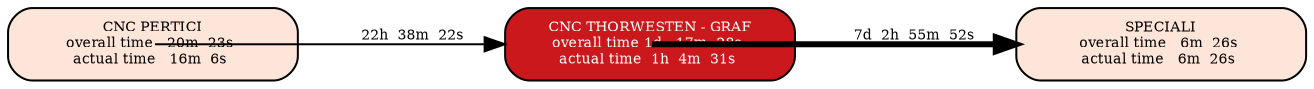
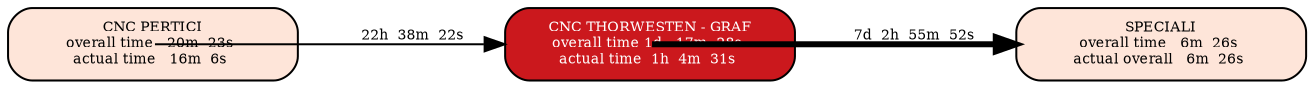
node "SPECIALI overall time   6m  26s actual time   6m  26s": label "SPECIALI overall time   6m  26s actual time   6m  26s" -> "SPECIALI overall time   6m  26s actual overall   6m  26s"
